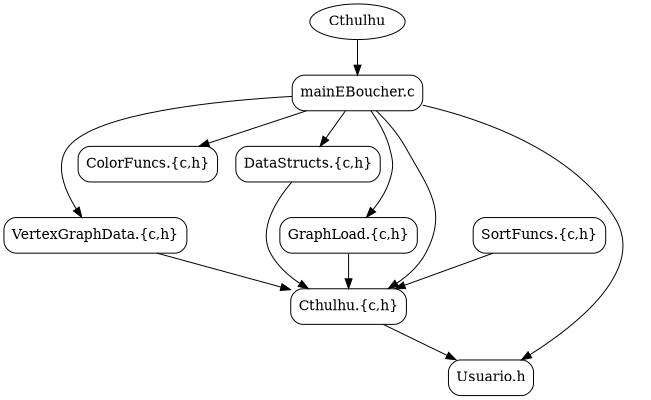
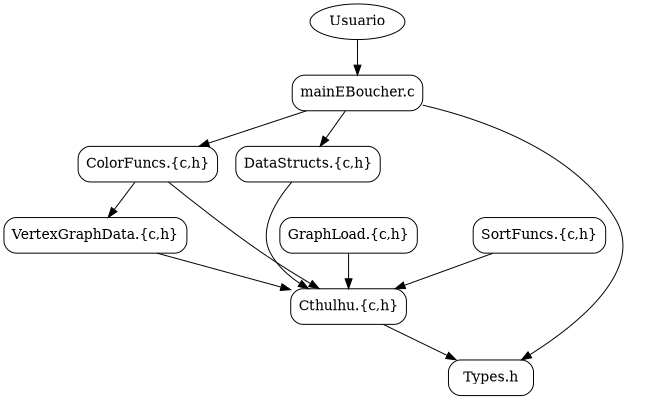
node "Cthulhu": label "Cthulhu" -> "Usuario"
edge "mainEBoucher.c" -> "VertexGraphData.{c,h}": now "ColorFuncs.{c,h}" -> "VertexGraphData.{c,h}"
edge "mainEBoucher.c" -> "GraphLoad.{c,h}": removed
edge "mainEBoucher.c" -> "Cthulhu.{c,h}": now "ColorFuncs.{c,h}" -> "Cthulhu.{c,h}"
node "Usuario.h": label "Usuario.h" -> "Types.h"
